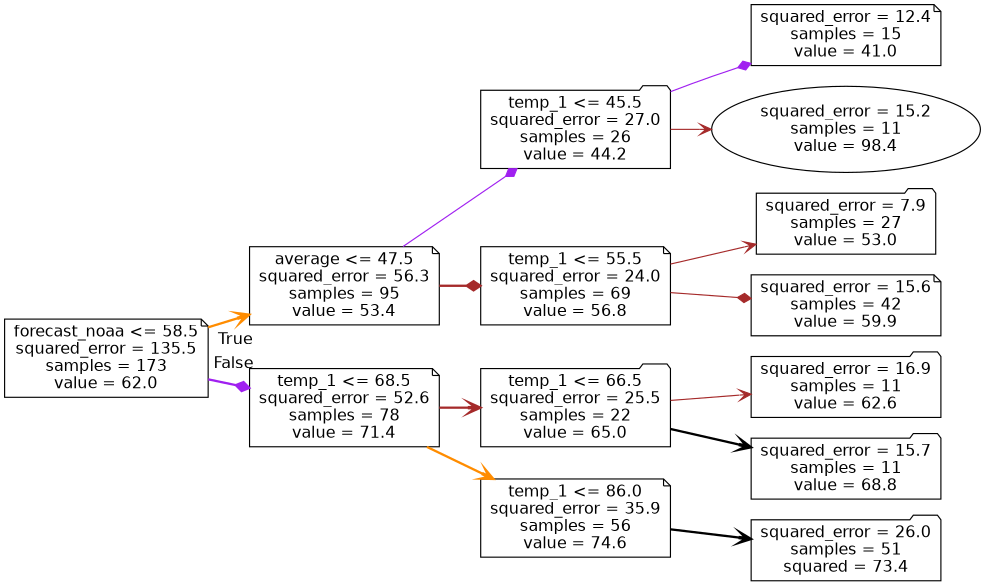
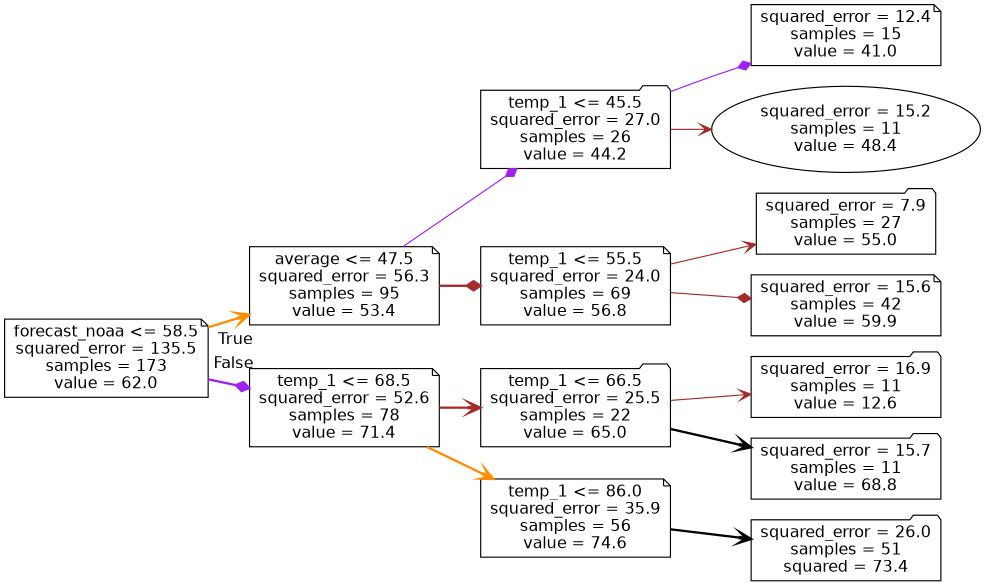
node "squared_error = 15.2 samples = 11 value = 98.4": label "squared_error = 15.2 samples = 11 value = 98.4" -> "squared_error = 15.2 samples = 11 value = 48.4"
node "squared_error = 7.9 samples = 27 value = 53.0": label "squared_error = 7.9 samples = 27 value = 53.0" -> "squared_error = 7.9 samples = 27 value = 55.0"
node "squared_error = 16.9 samples = 11 value = 62.6": label "squared_error = 16.9 samples = 11 value = 62.6" -> "squared_error = 16.9 samples = 11 value = 12.6"
